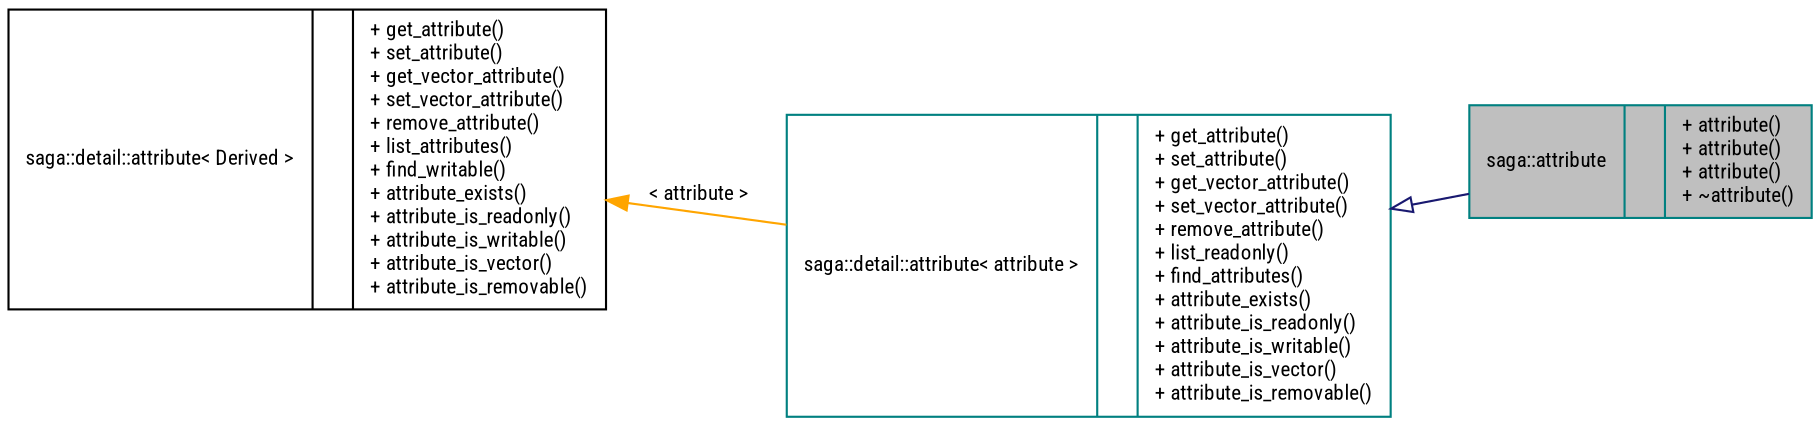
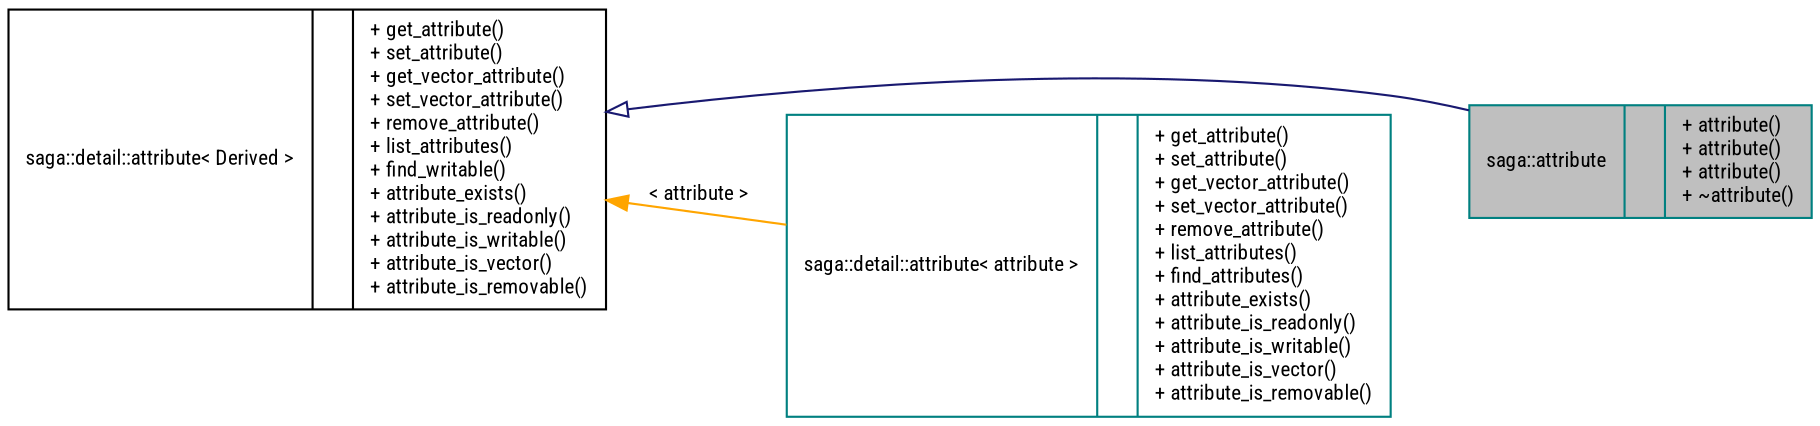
edge "saga::attribute" -> "saga::detail::attribute< attribute >": now "saga::attribute" -> "saga::detail::attribute< Derived >"
node "saga::detail::attribute< attribute >": text "+ list_readonly()" -> "+ list_attributes()"
